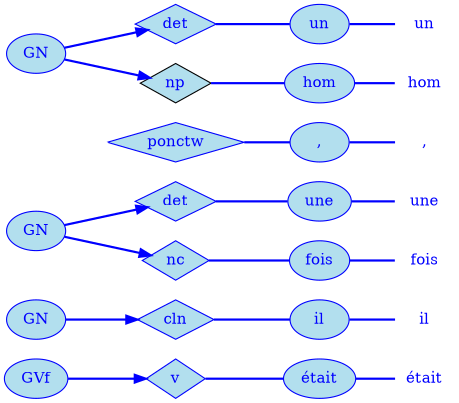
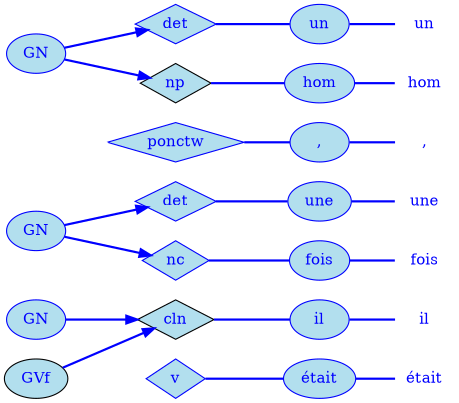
node "cln": color blue -> black
node "GVf": color blue -> black
edge "GVf" -> "v": now "GVf" -> "cln"
